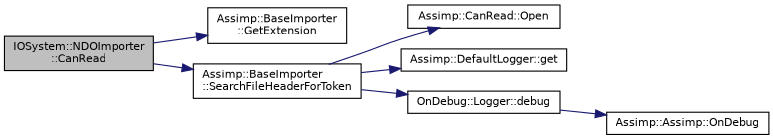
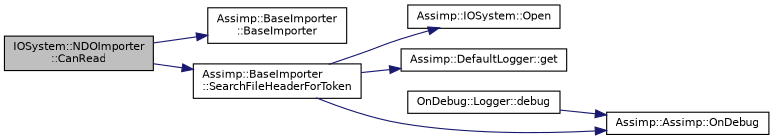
node "Assimp::CanRead::Open": label "Assimp::CanRead::Open" -> "Assimp::IOSystem::Open"
node "Assimp::BaseImporter ::GetExtension": label "Assimp::BaseImporter ::GetExtension" -> "Assimp::BaseImporter ::BaseImporter"
edge "Assimp::BaseImporter ::SearchFileHeaderForToken" -> "OnDebug::Logger::debug": now "Assimp::BaseImporter ::SearchFileHeaderForToken" -> "Assimp::Assimp::OnDebug"
